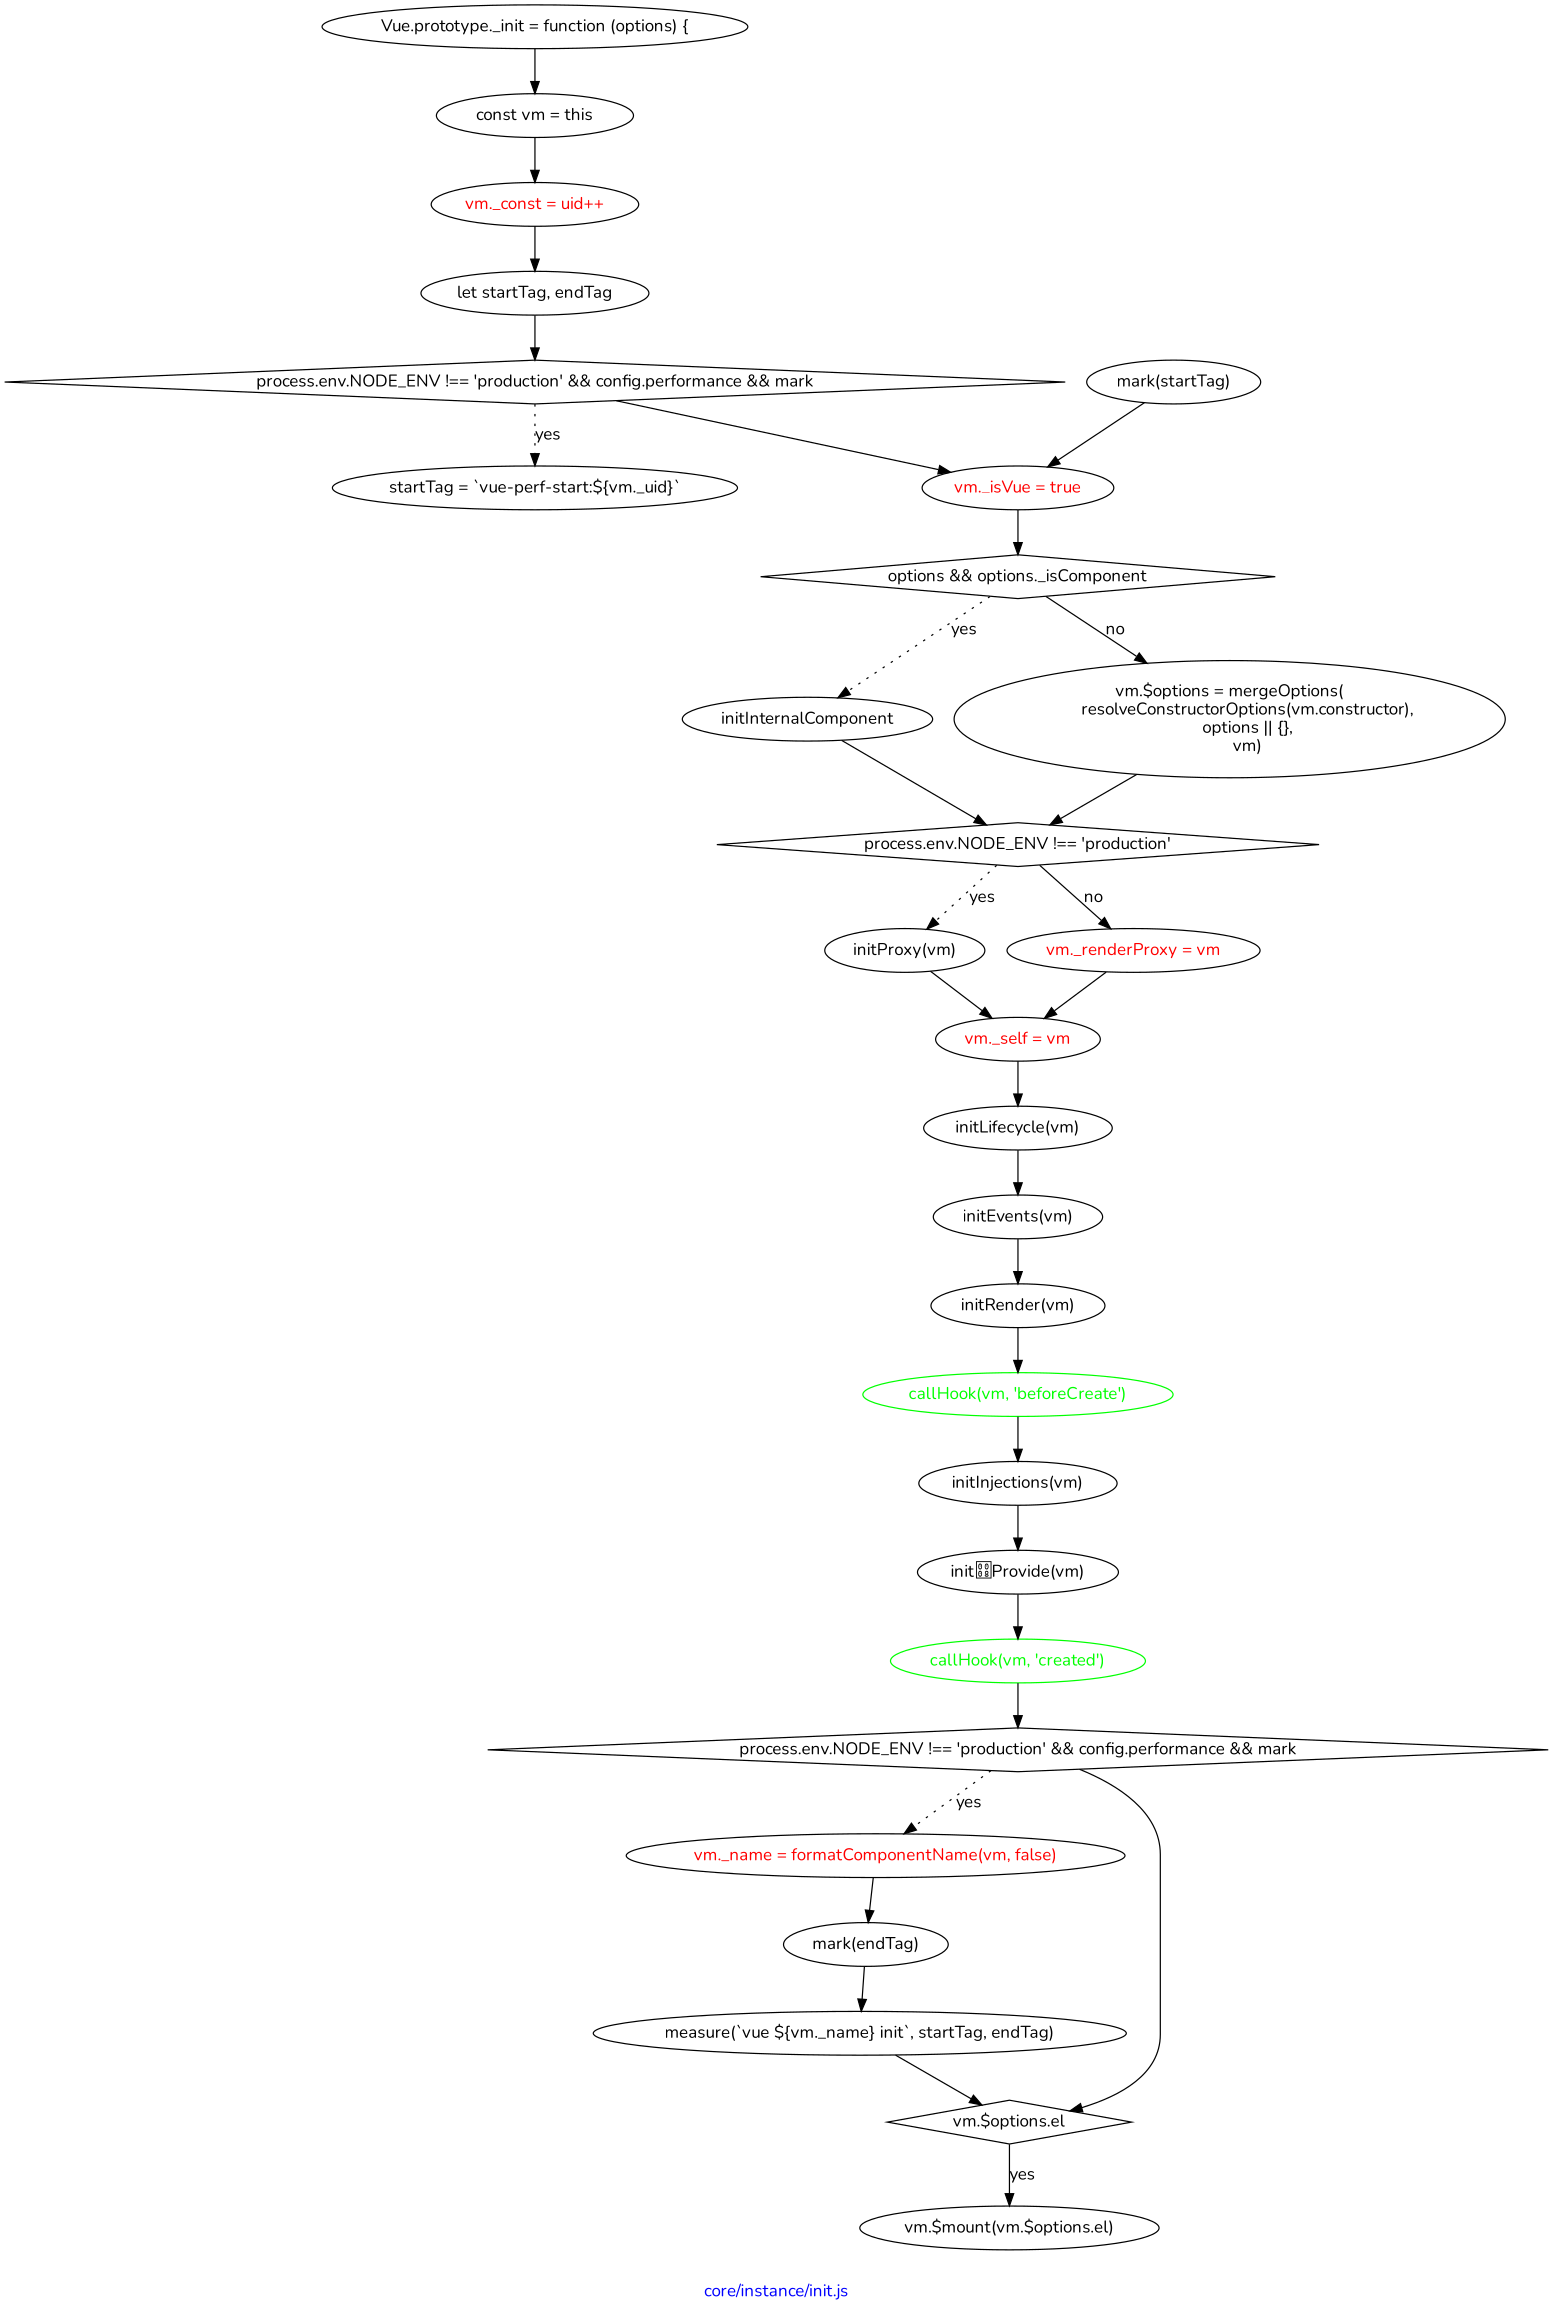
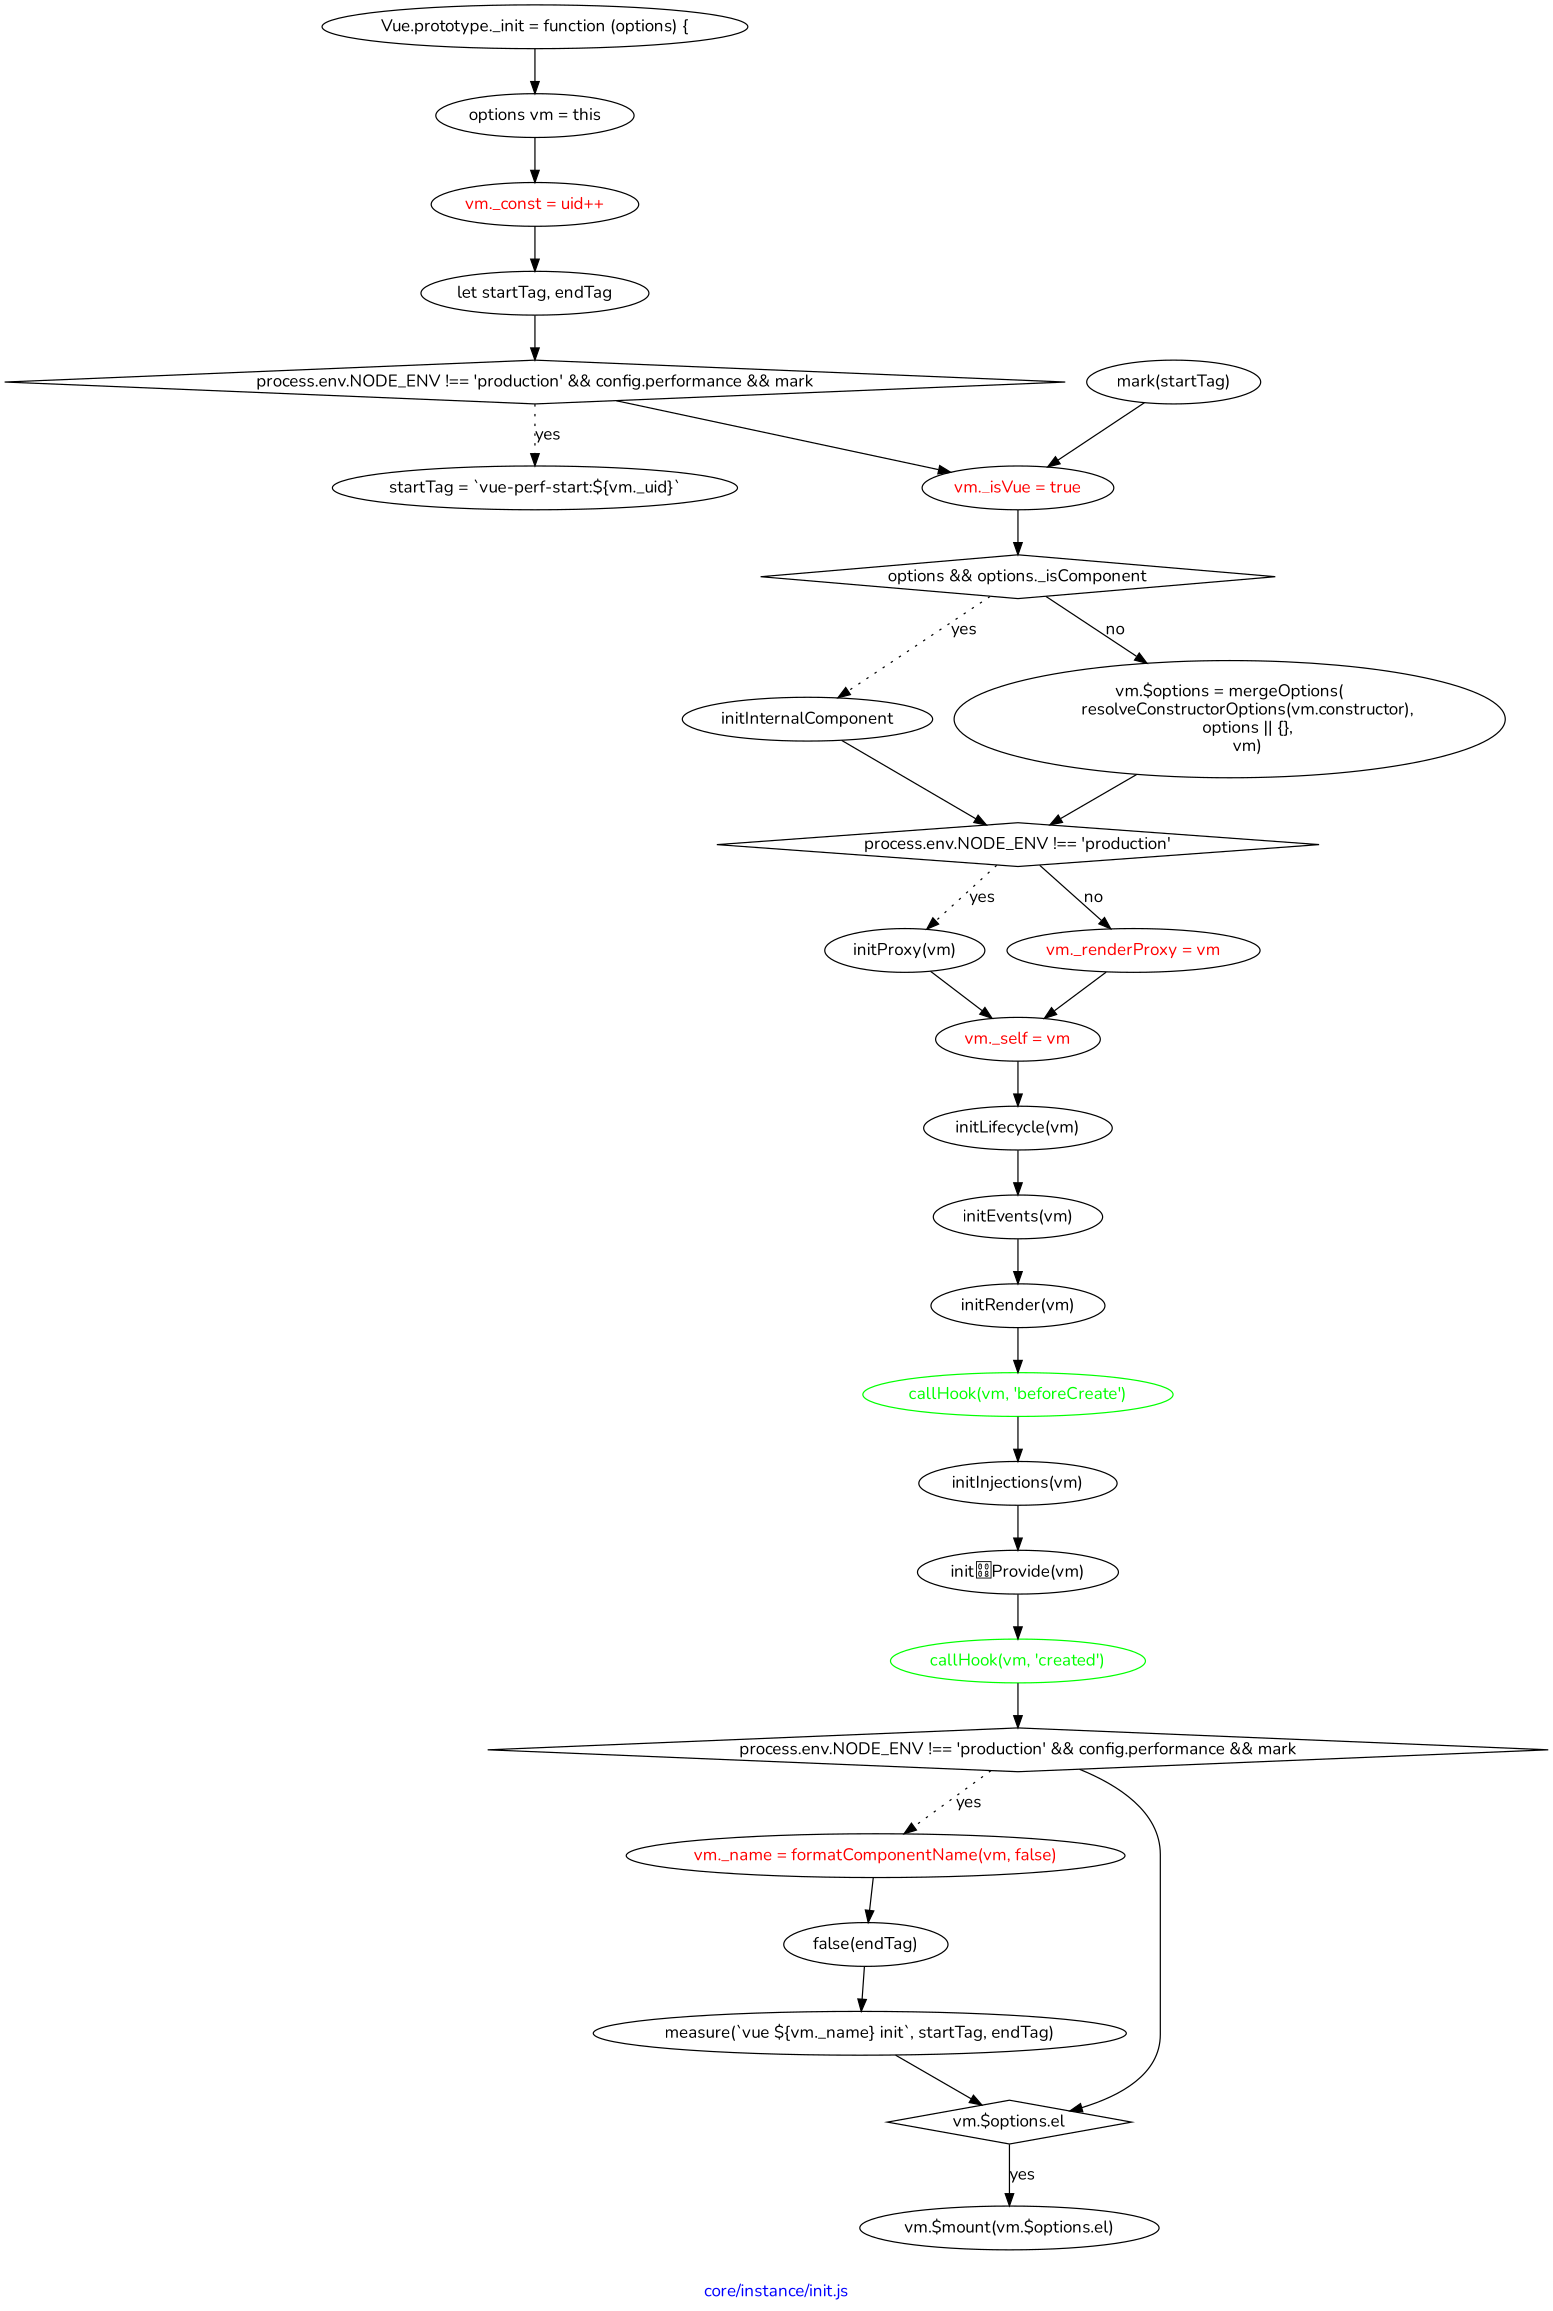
node "const vm = this": label "const vm = this" -> "options vm = this"
node "mark(endTag)": label "mark(endTag)" -> "false(endTag)"
